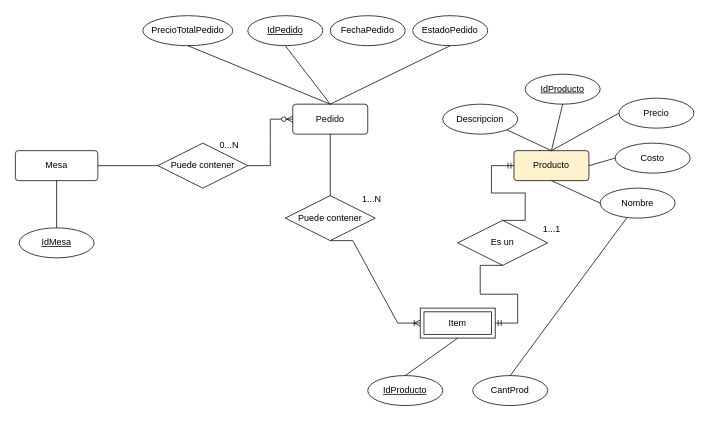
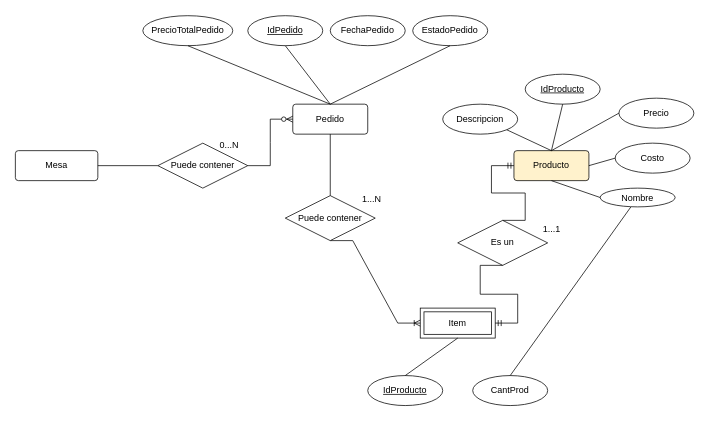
node "Nombre": size 75x30 -> 75x19
edge "Mesa" -- "IdMesa": removed
node "IdMesa": removed
